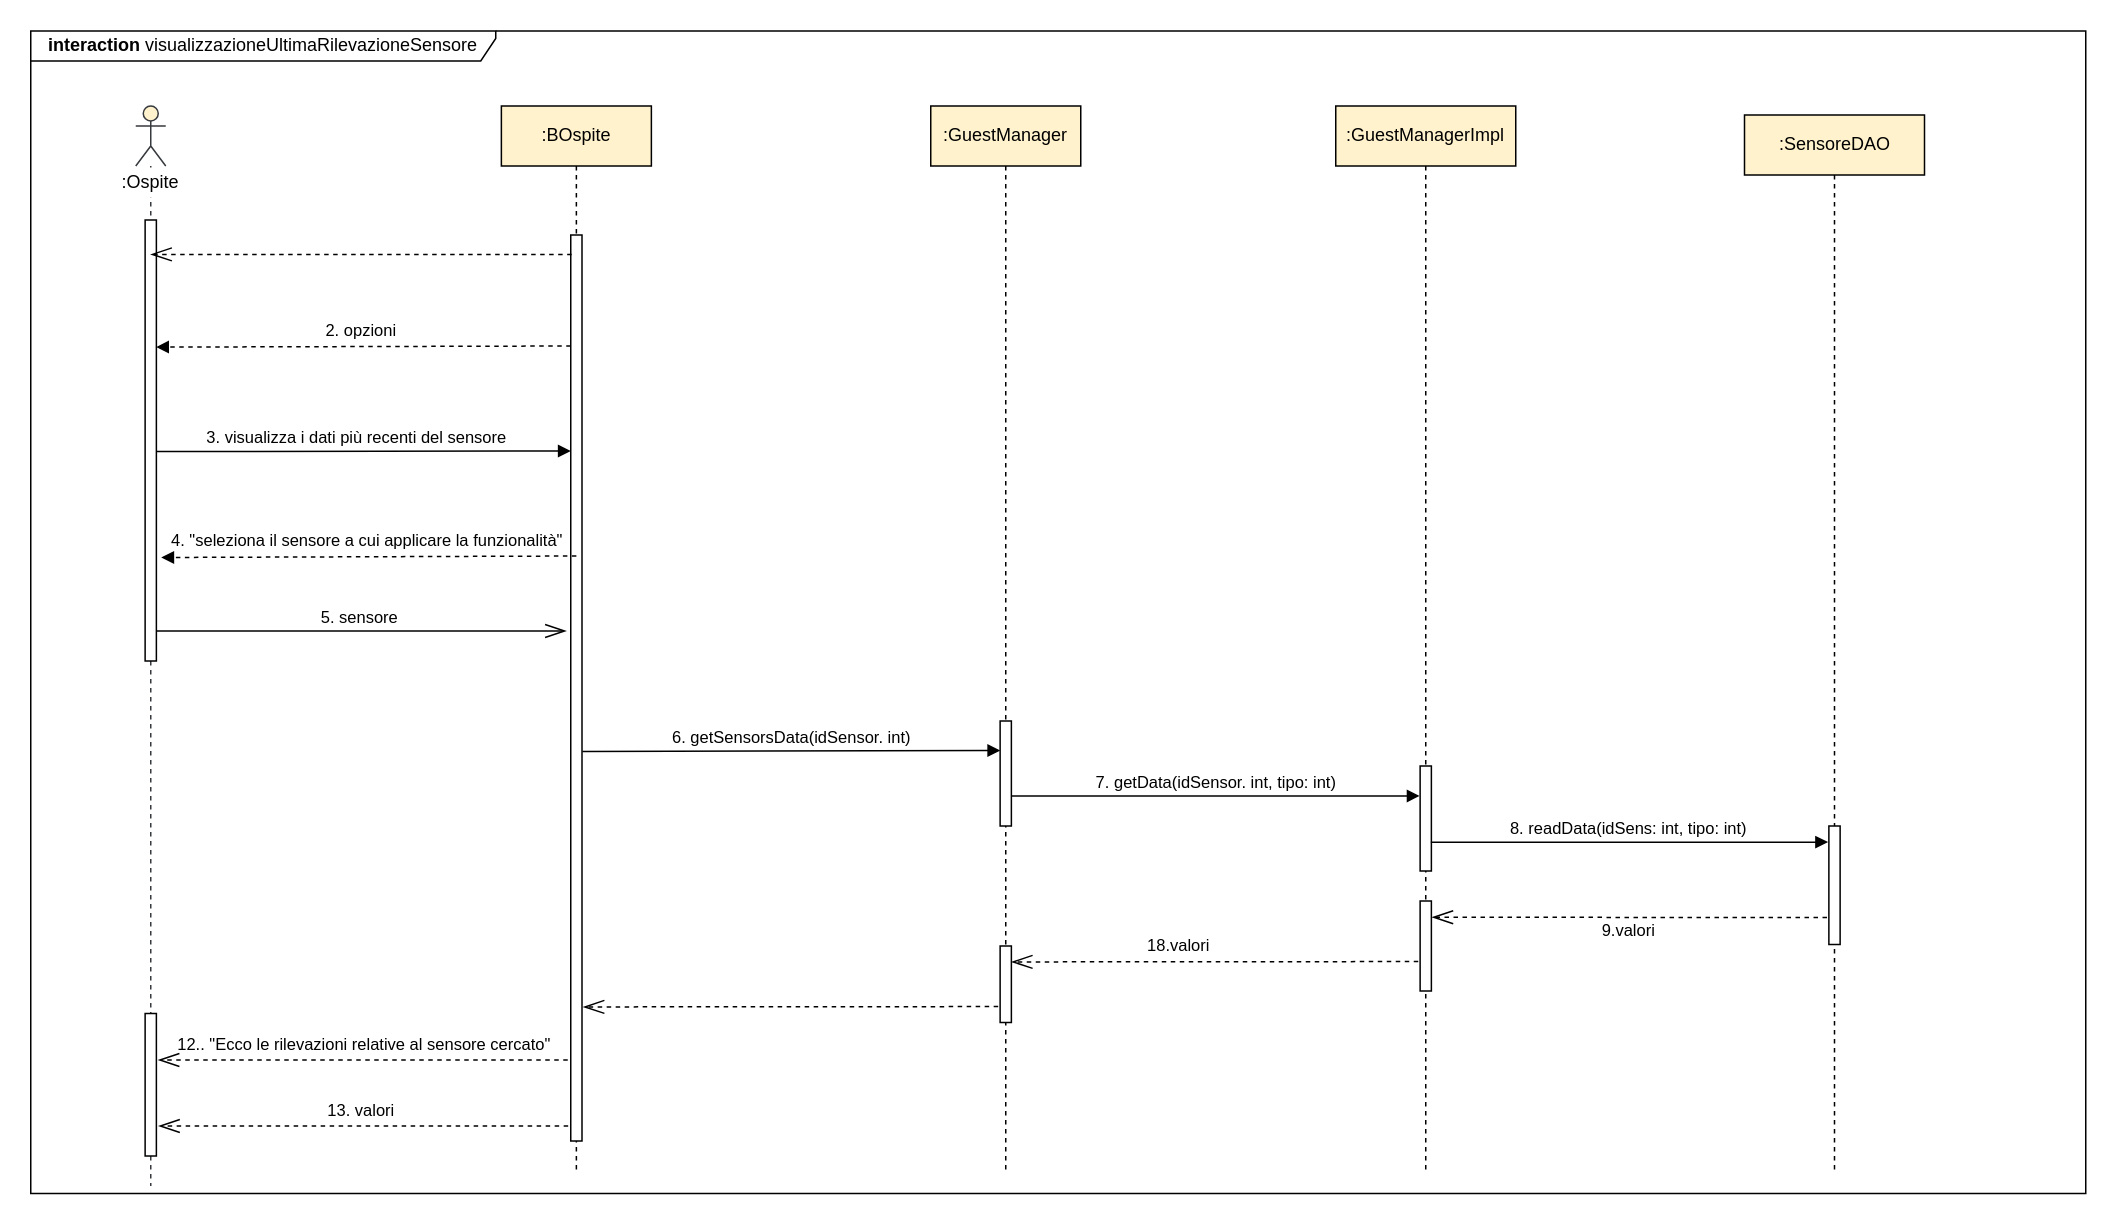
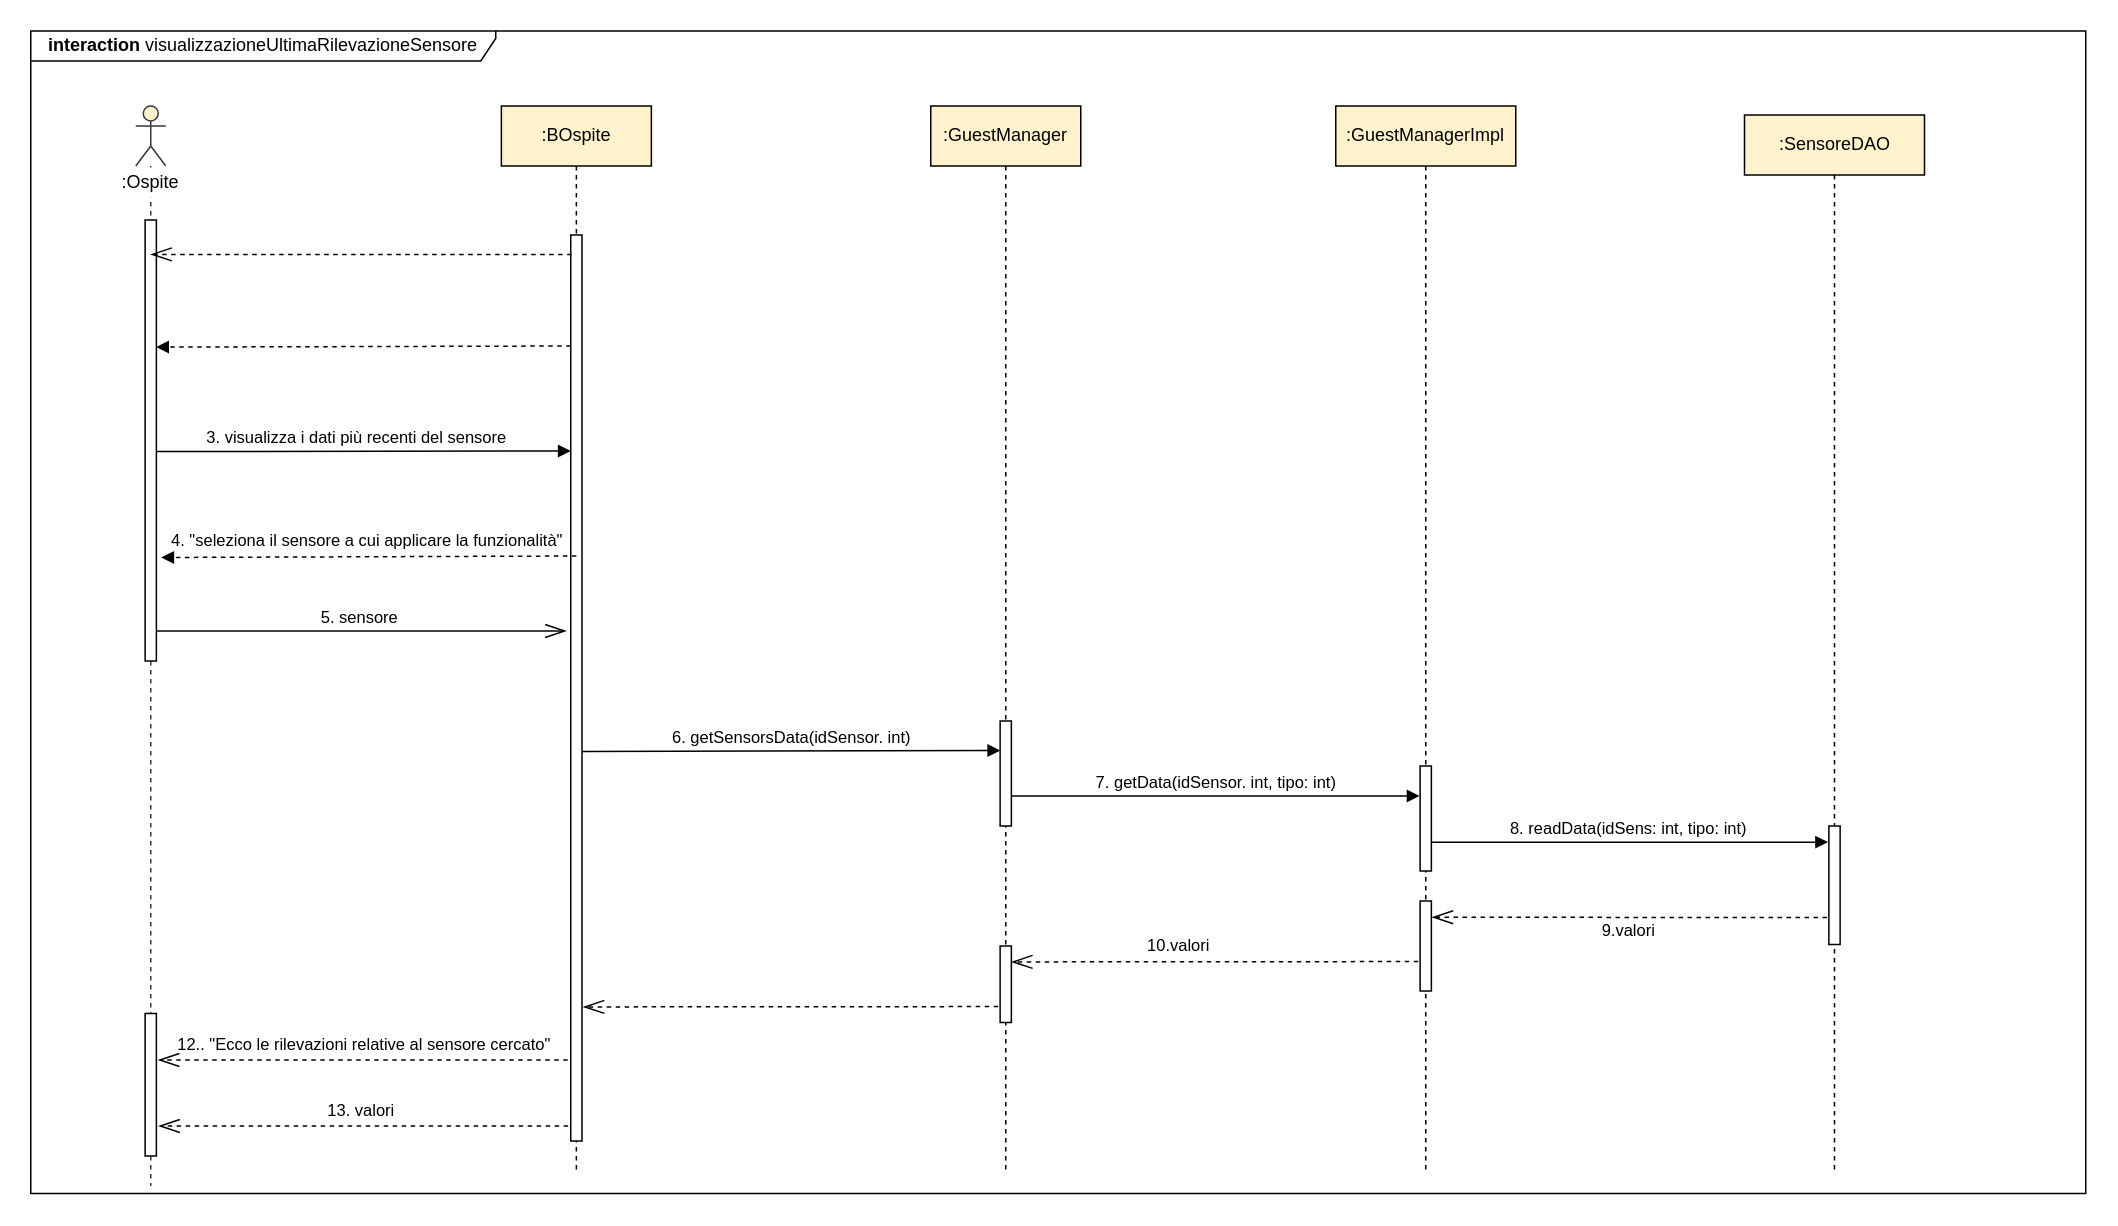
node "2. opzioni": removed
node "18.valori": label "18.valori" -> "10.valori"
